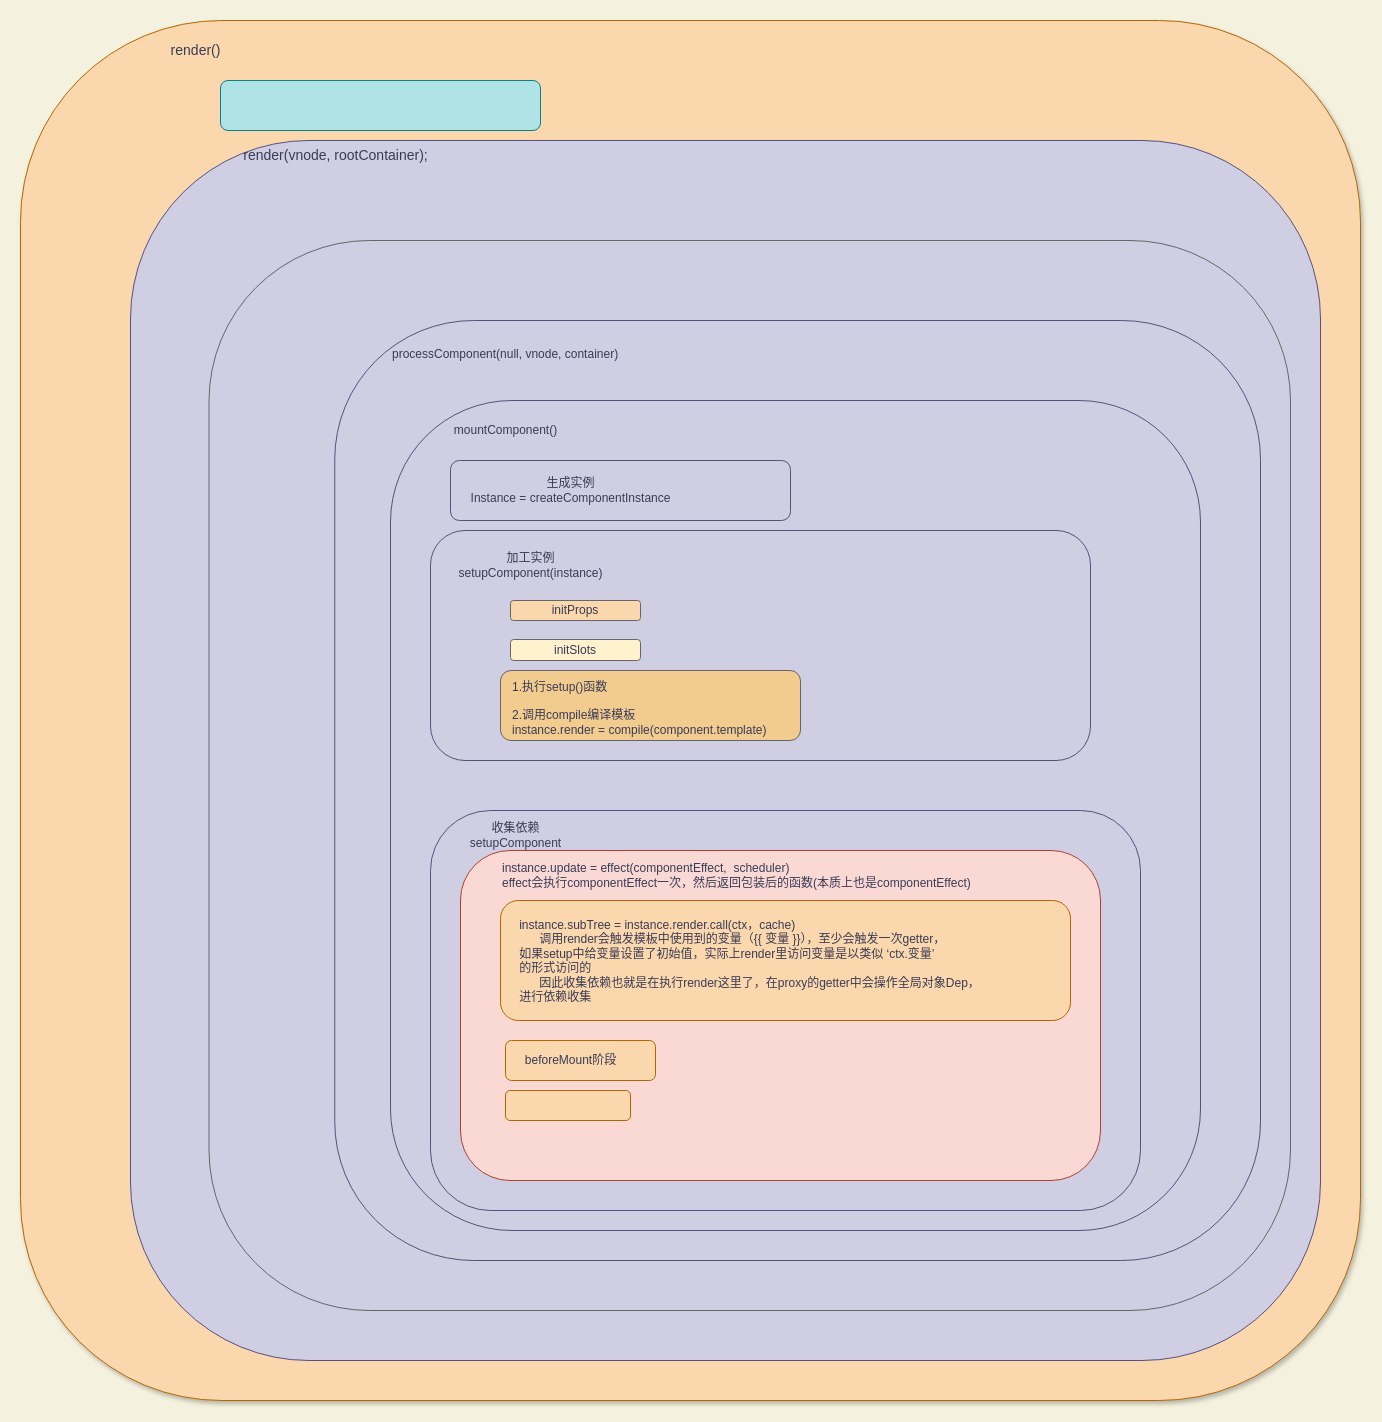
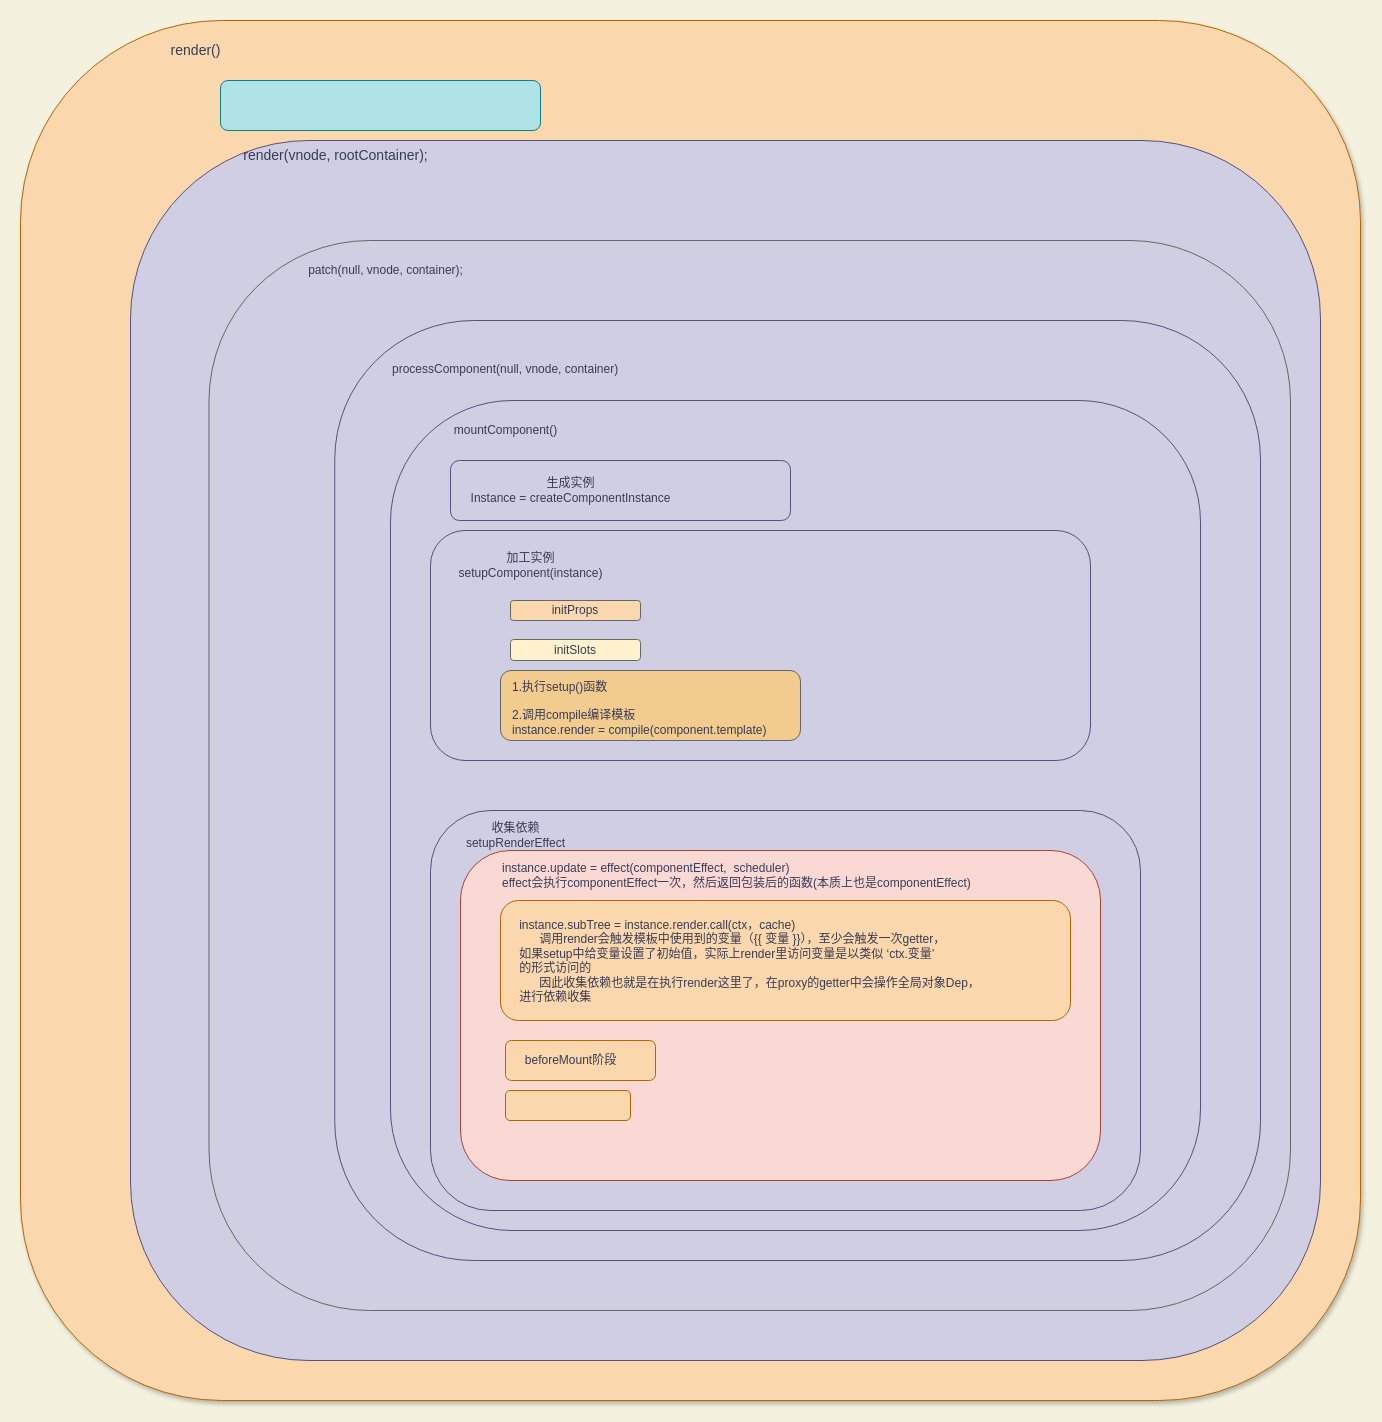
node "patch(null, vnode, container);": added
node "processComponent(null, vnode, container)": moved (516, 356) -> (516, 371)
node "收集依赖 setupComponent": label "收集依赖 setupComponent" -> "收集依赖 setupRenderEffect"
